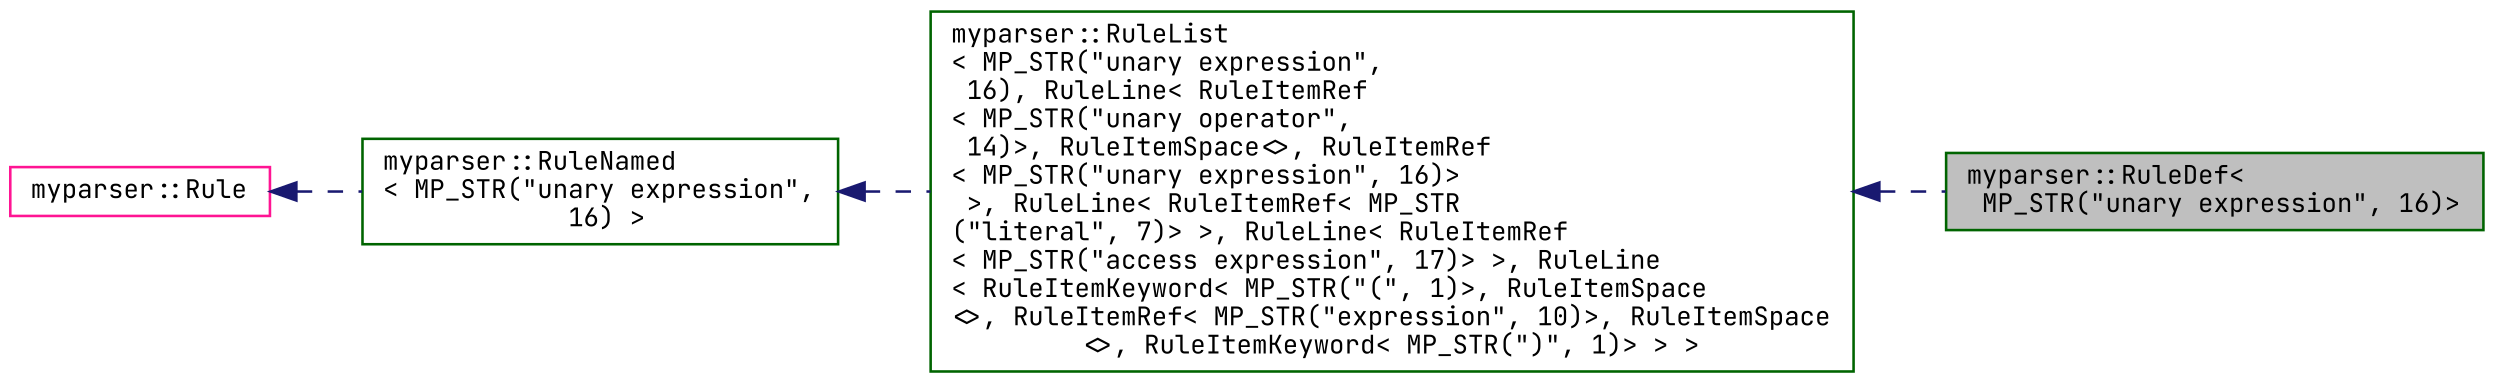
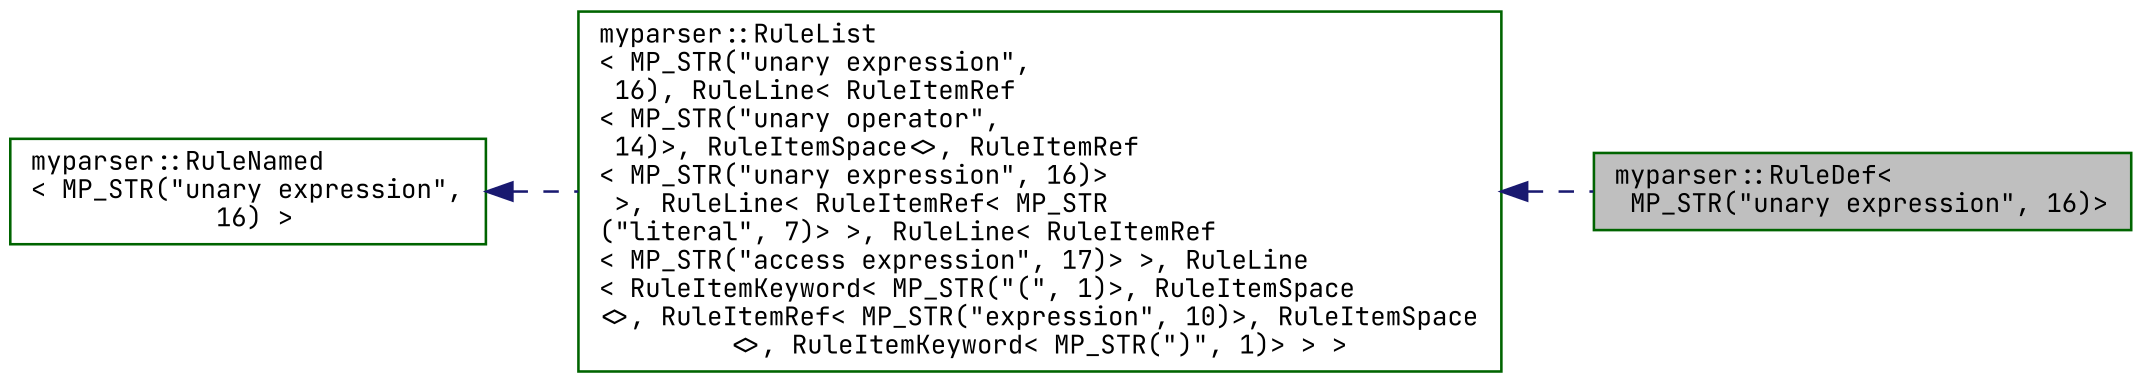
node "myparser::Rule": removed
